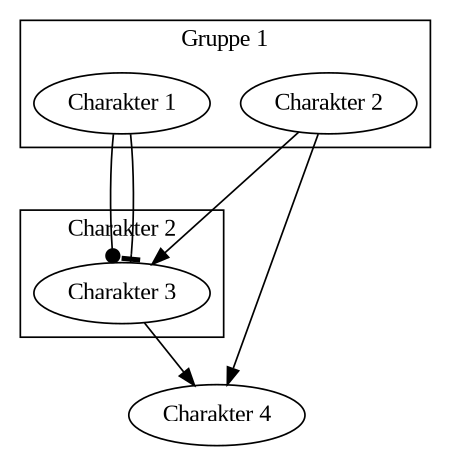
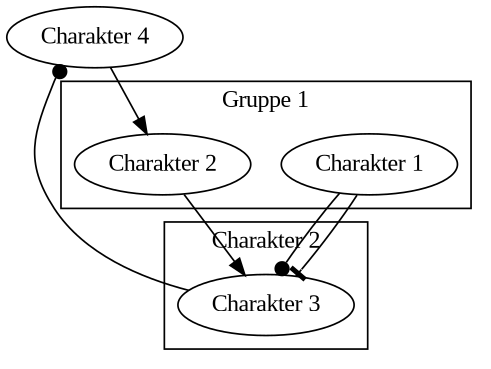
edge "Charakter 2" -> "Charakter 4": reversed
edge "Charakter 3" -> "Charakter 4": arrowhead normal -> dot
